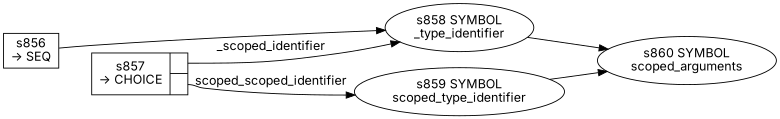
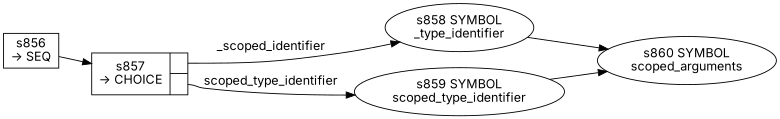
edge "s856 → SEQ" -> "s858 SYMBOL _type_identifier": now "s856 → SEQ" -> "s857"
edge "s857" -> "s859 SYMBOL scoped_type_identifier": label "scoped_scoped_identifier" -> "scoped_type_identifier"
